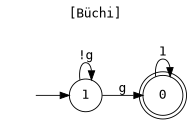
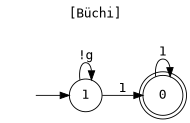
edge "1" -> "0": label "g" -> "1"
